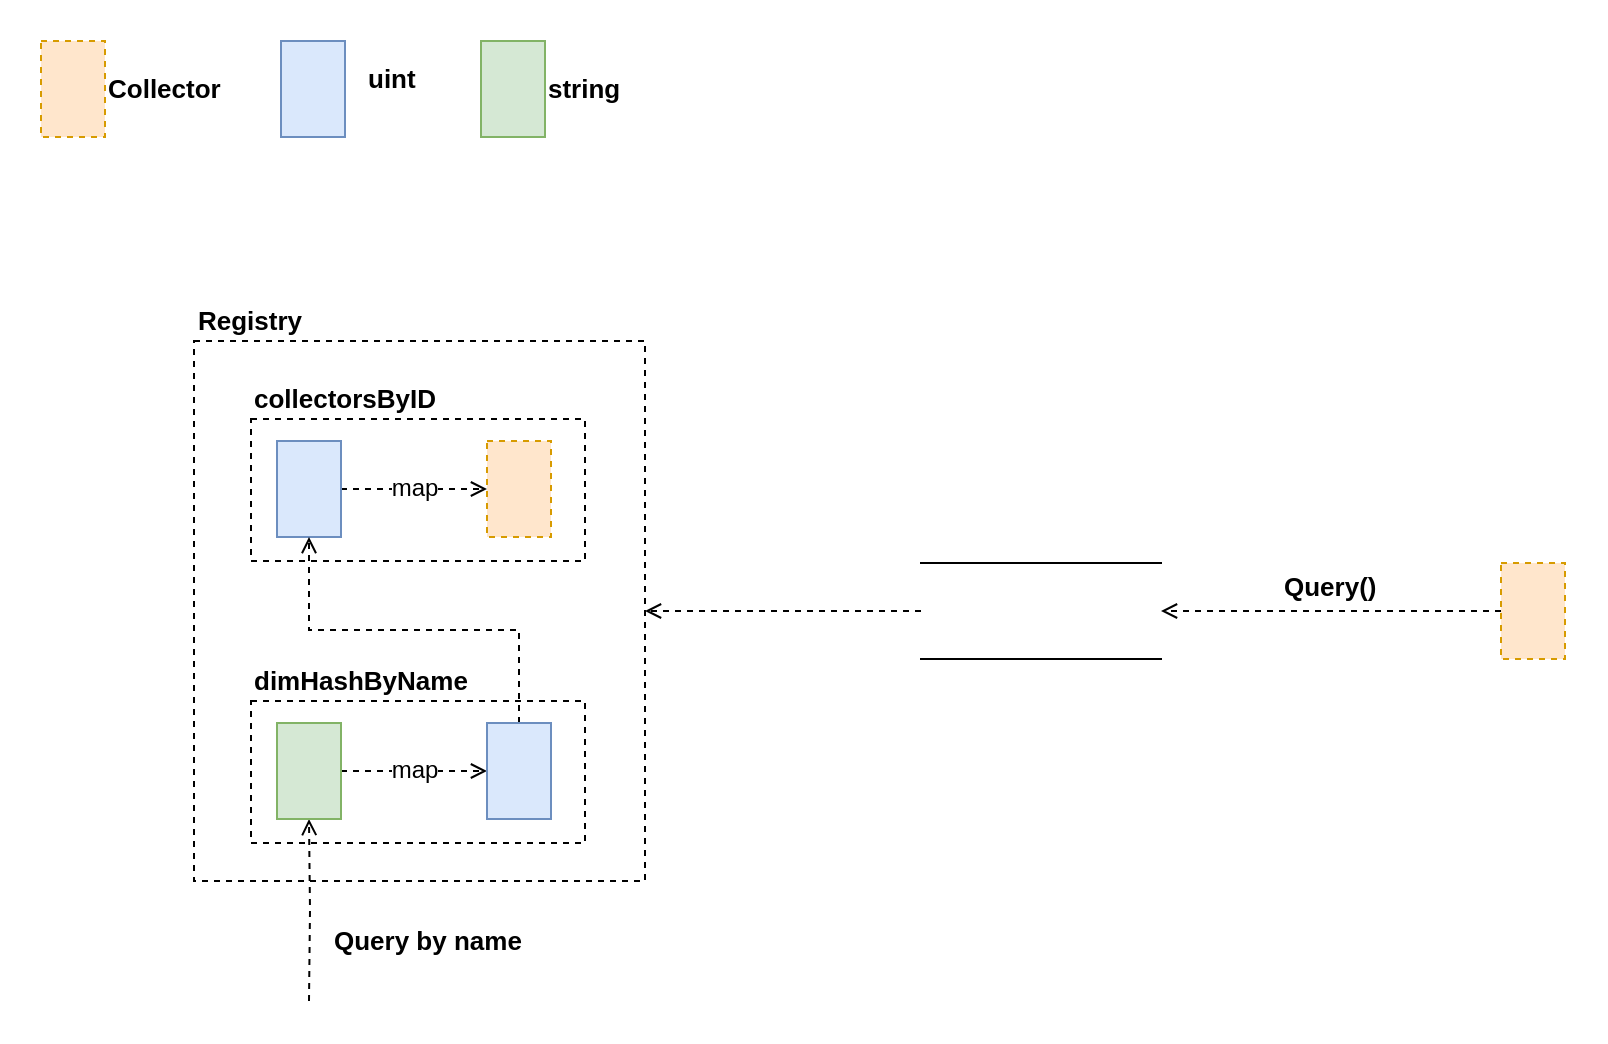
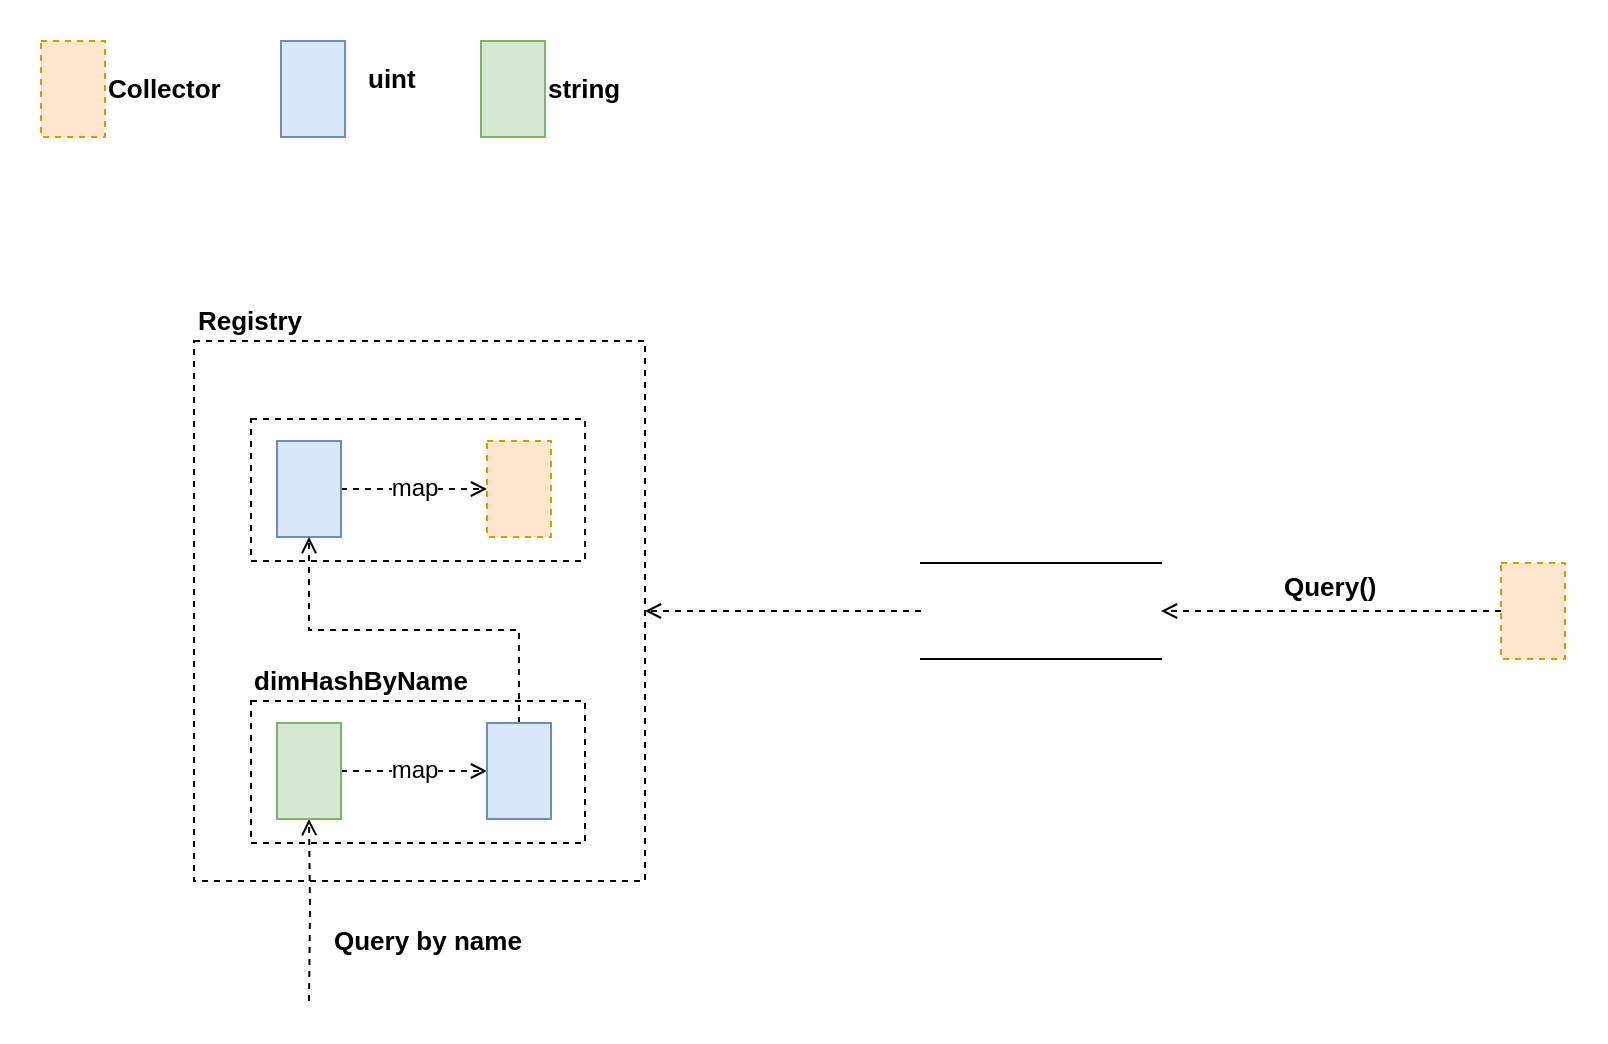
node "collectorsByID": removed
